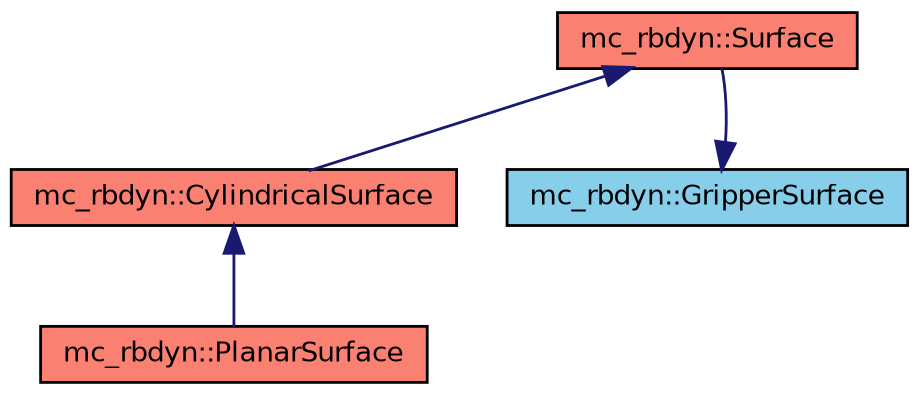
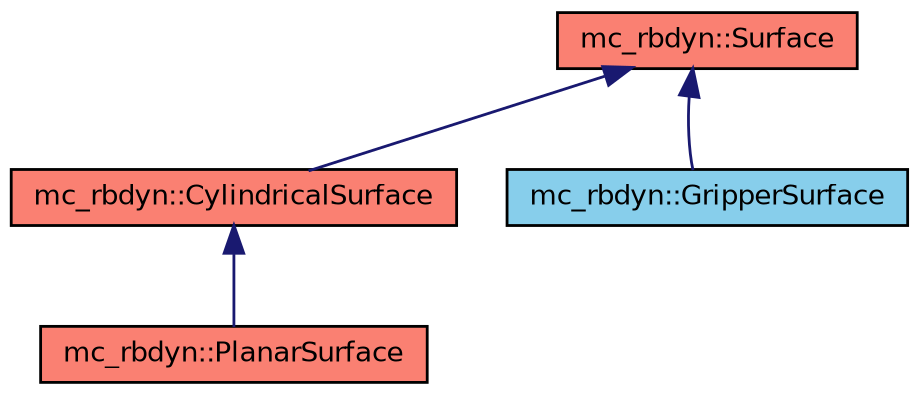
edge "mc_rbdyn::Surface" -> "mc_rbdyn::GripperSurface": reversed
